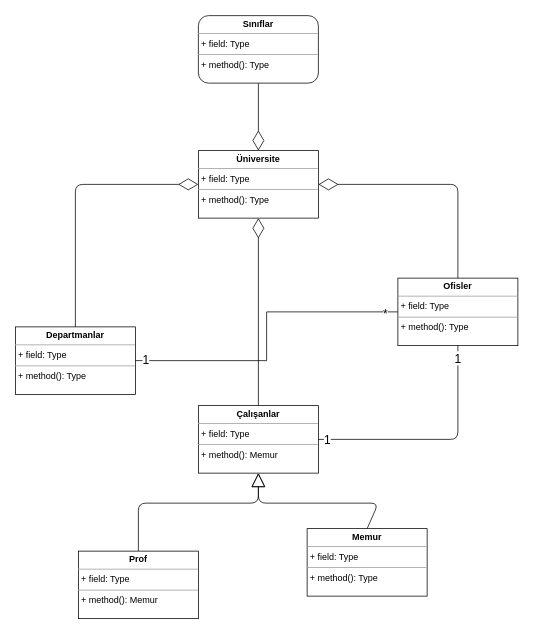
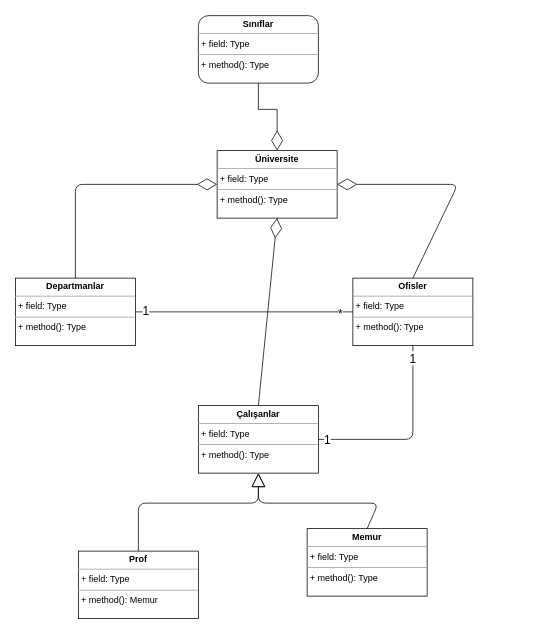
node "Üniversite + field: Type + method(): Type": moved (258, 184) -> (277, 184)
node "Ofisler + field: Type + method(): Type": moved (458, 312) -> (413, 312)
node "Departmanlar + field: Type + method(): Type": moved (75, 360) -> (75, 312)
node "Çalışanlar + field: Type + method(): Memur": label "Çalışanlar + field: Type + method(): Memur" -> "Çalışanlar + field: Type + method(): Type"
